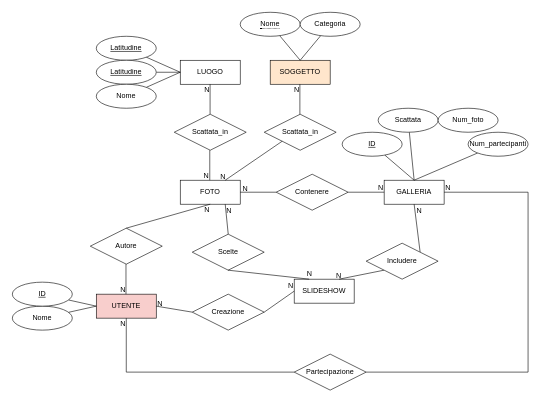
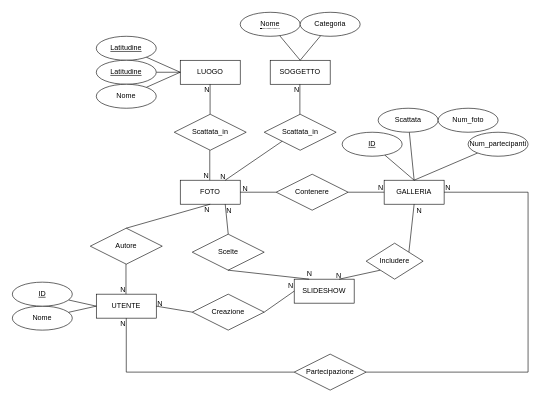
node "SOGGETTO": fillcolor #ffe6cc -> #ffffff
node "Includere": size 72x36 -> 57x36
node "UTENTE": fillcolor #f8cecc -> #ffffff
